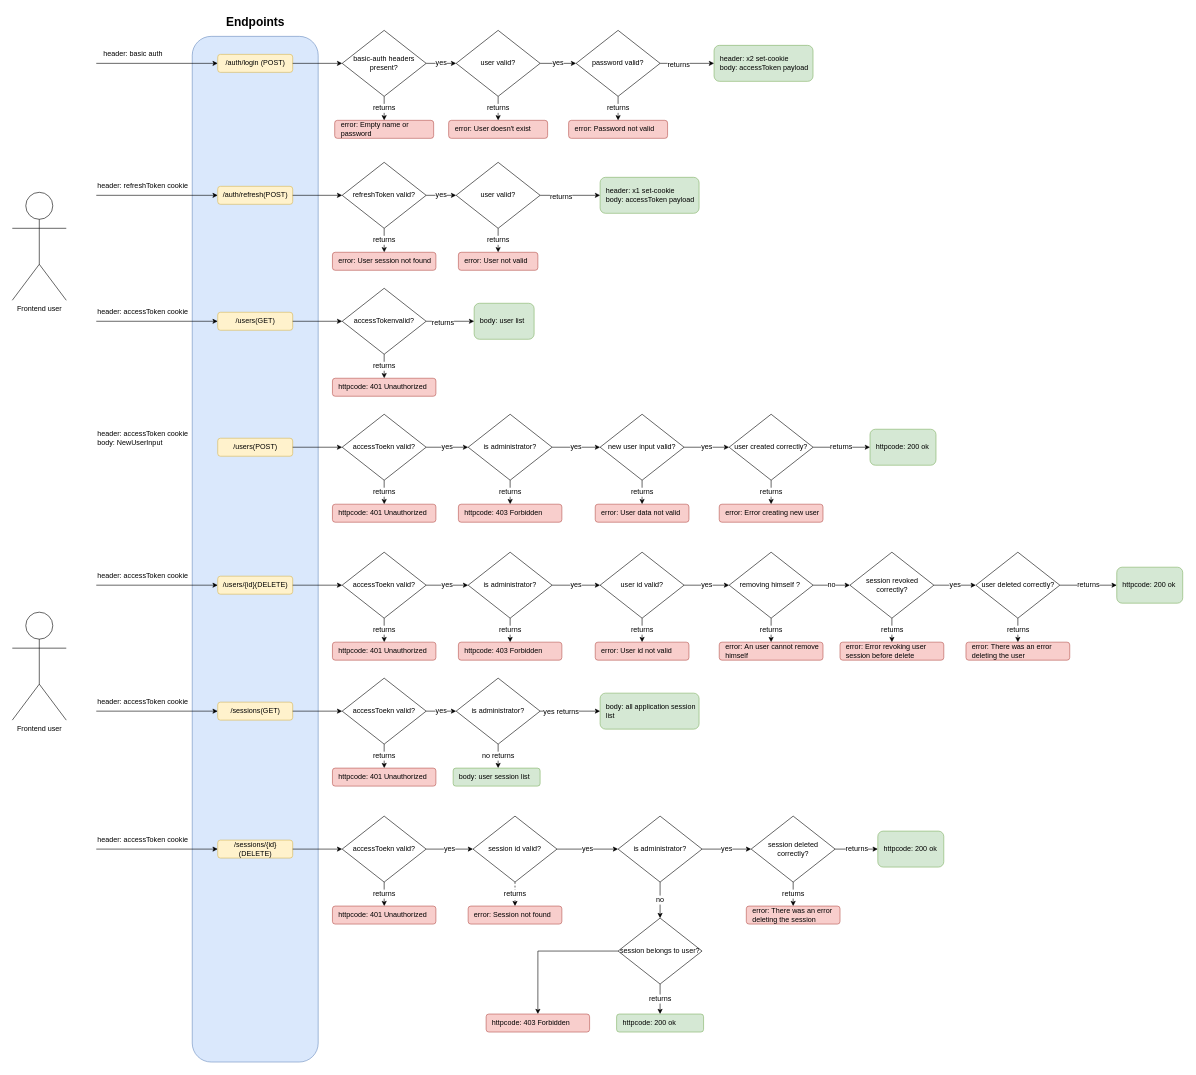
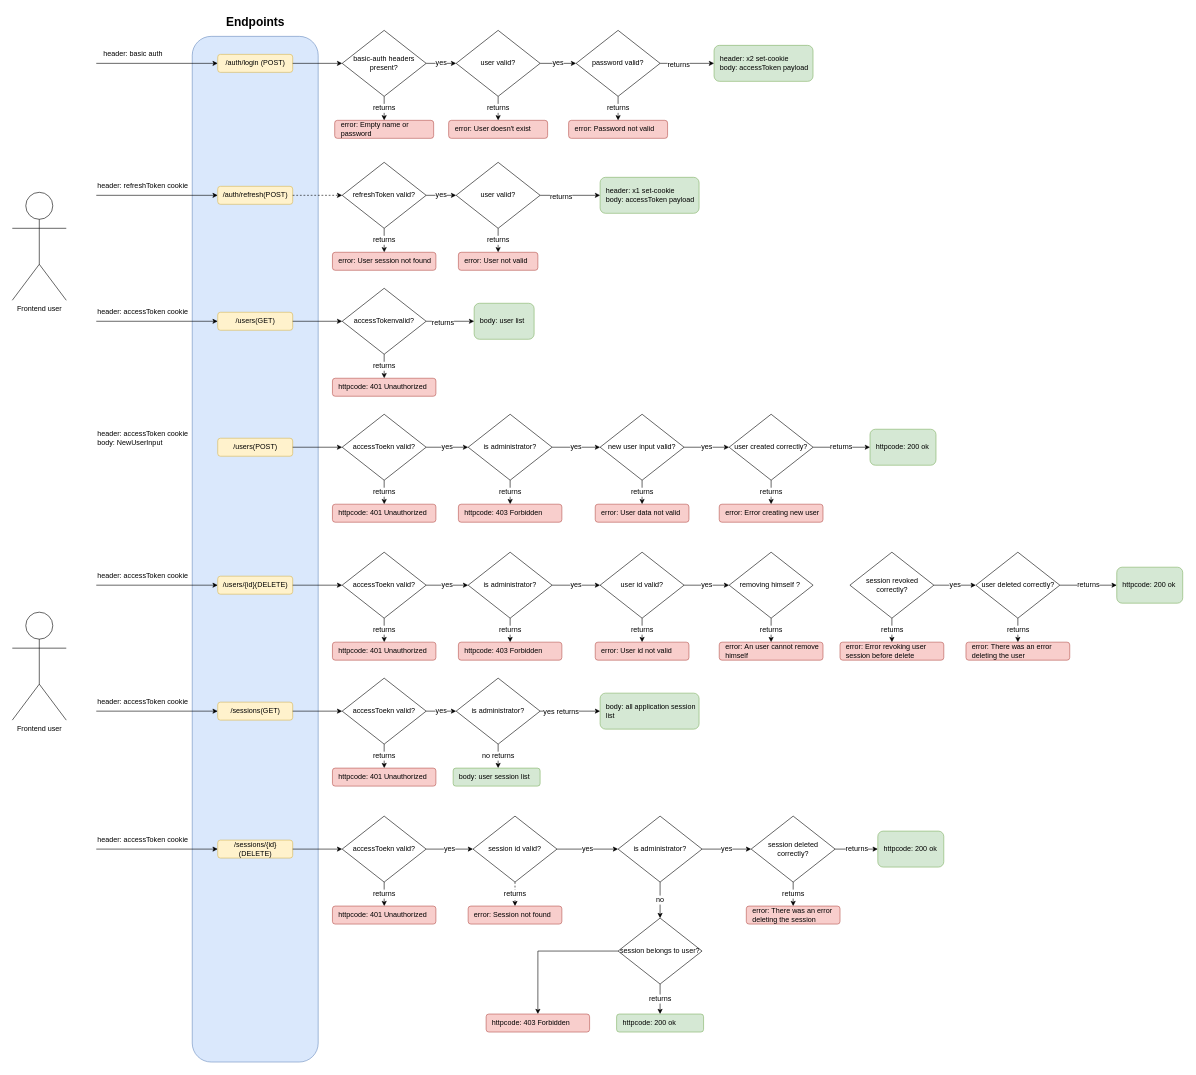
edge "/auth/refresh(POST)" -> "refreshToken valid?": style solid -> dashed
edge "removing himself ?" -> "session revoked correctly?": removed, label "no"
